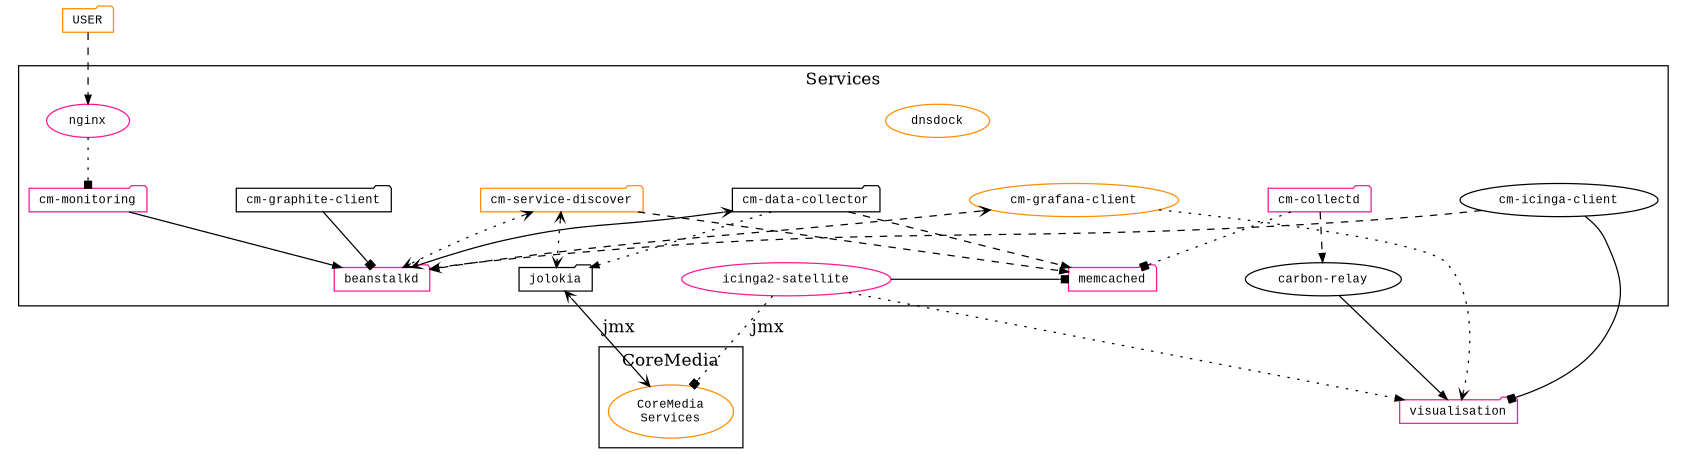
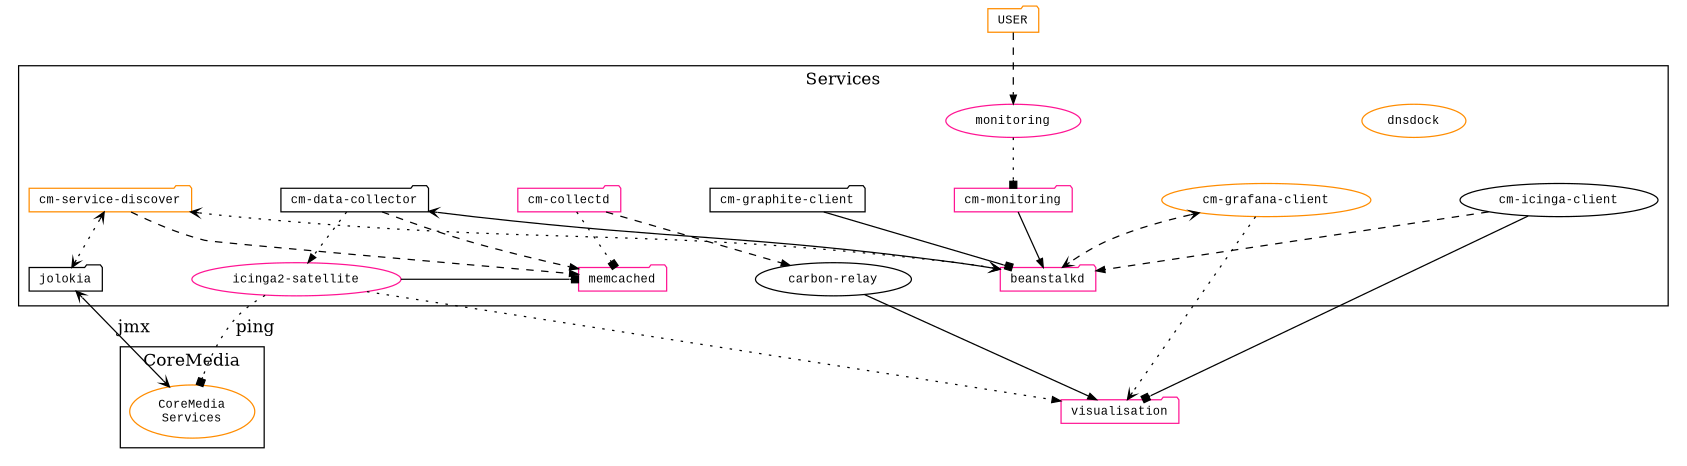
node "nginx": label "nginx" -> "monitoring"
edge "cm-data-collector" -> "jolokia": now "cm-data-collector" -> "icinga2-satellite"
edge "icinga2-satellite" -> "CoreMedia Services": label "jmx" -> "ping"
